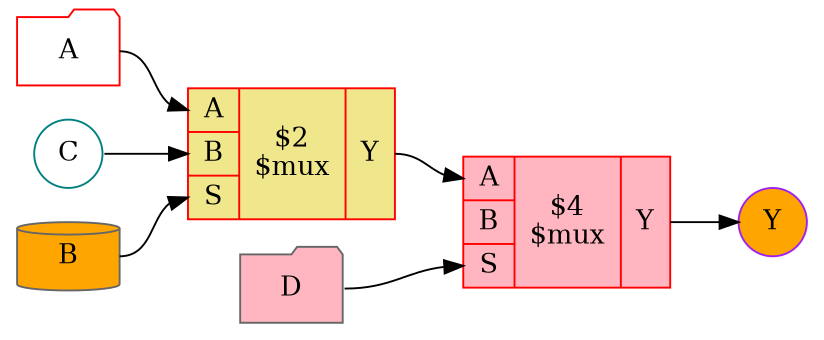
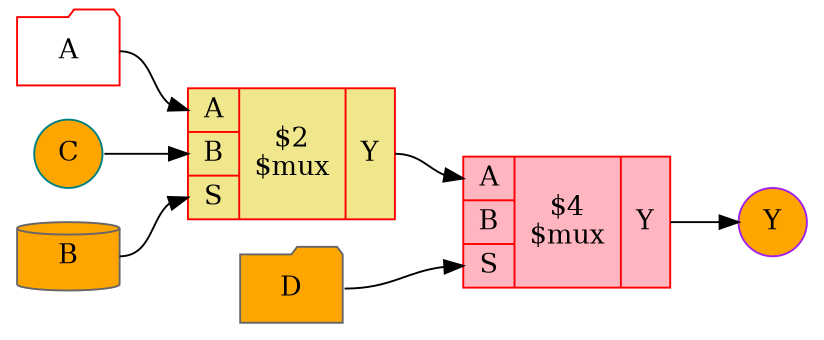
node "C": fillcolor white -> orange
node "D": fillcolor lightpink -> orange
